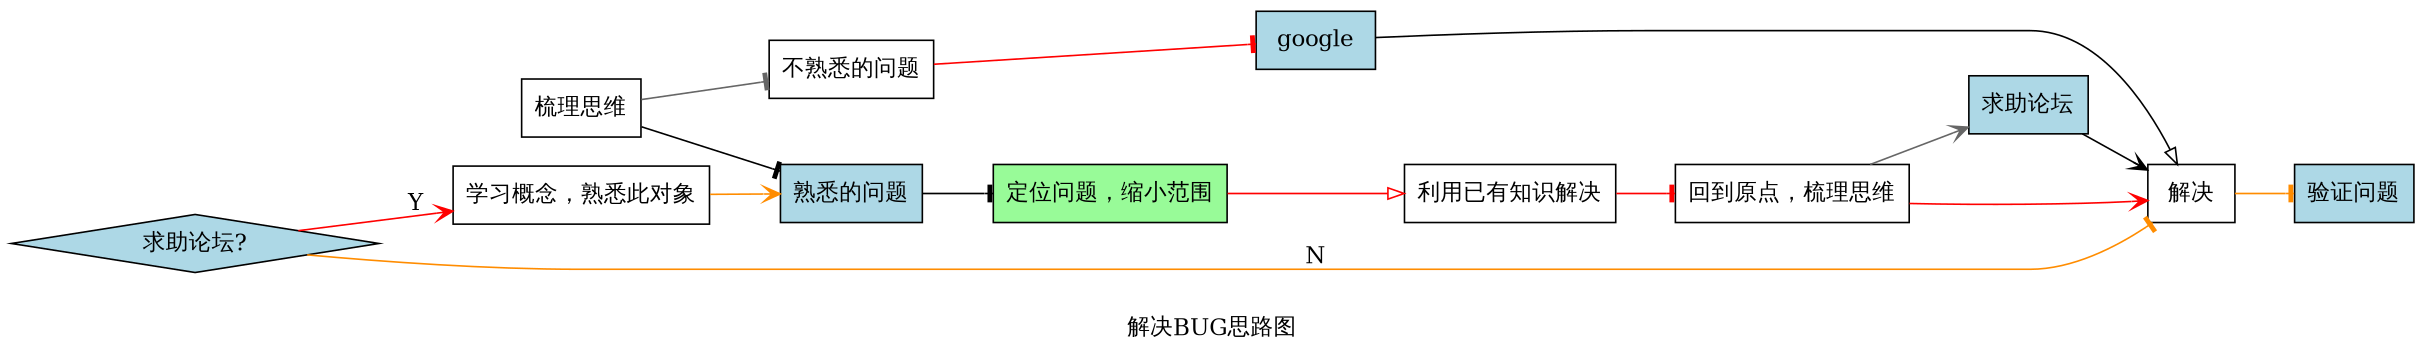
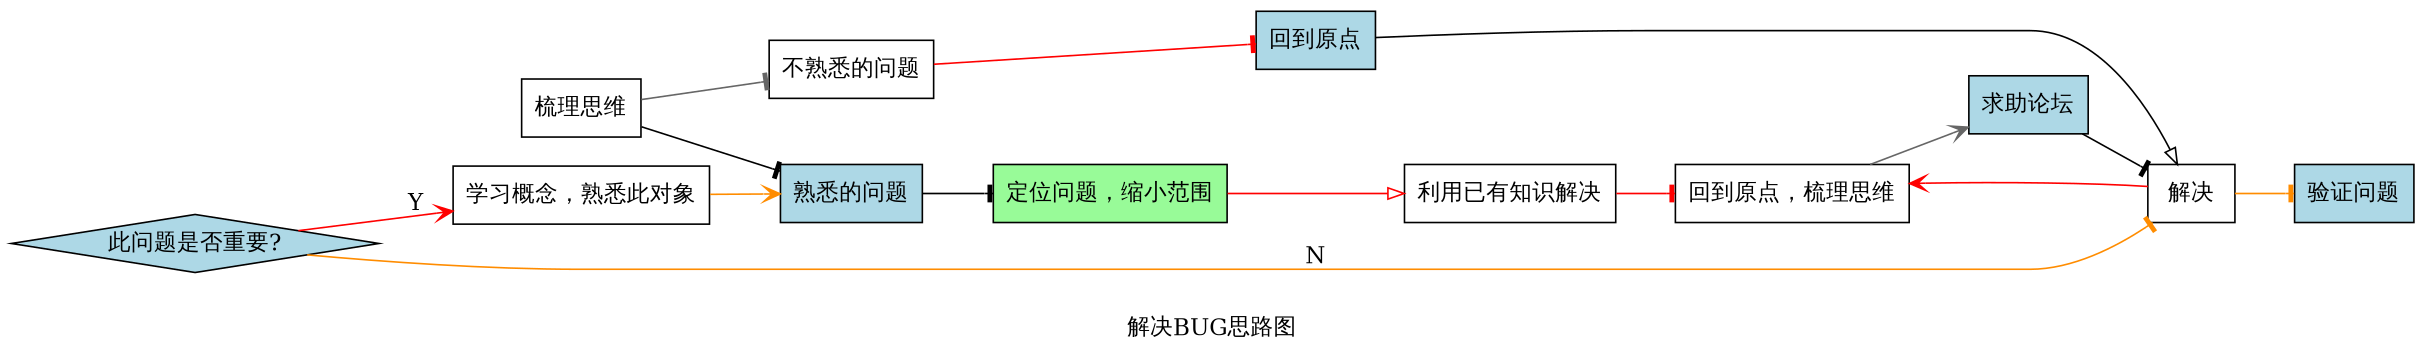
node "google": label "google" -> "回到原点"
edge "求助论坛" -> "解决": arrowhead vee -> tee
edge "回到原点，梳理思维" -> "解决": reversed
node "求助论坛?": label "求助论坛?" -> "此问题是否重要?"
